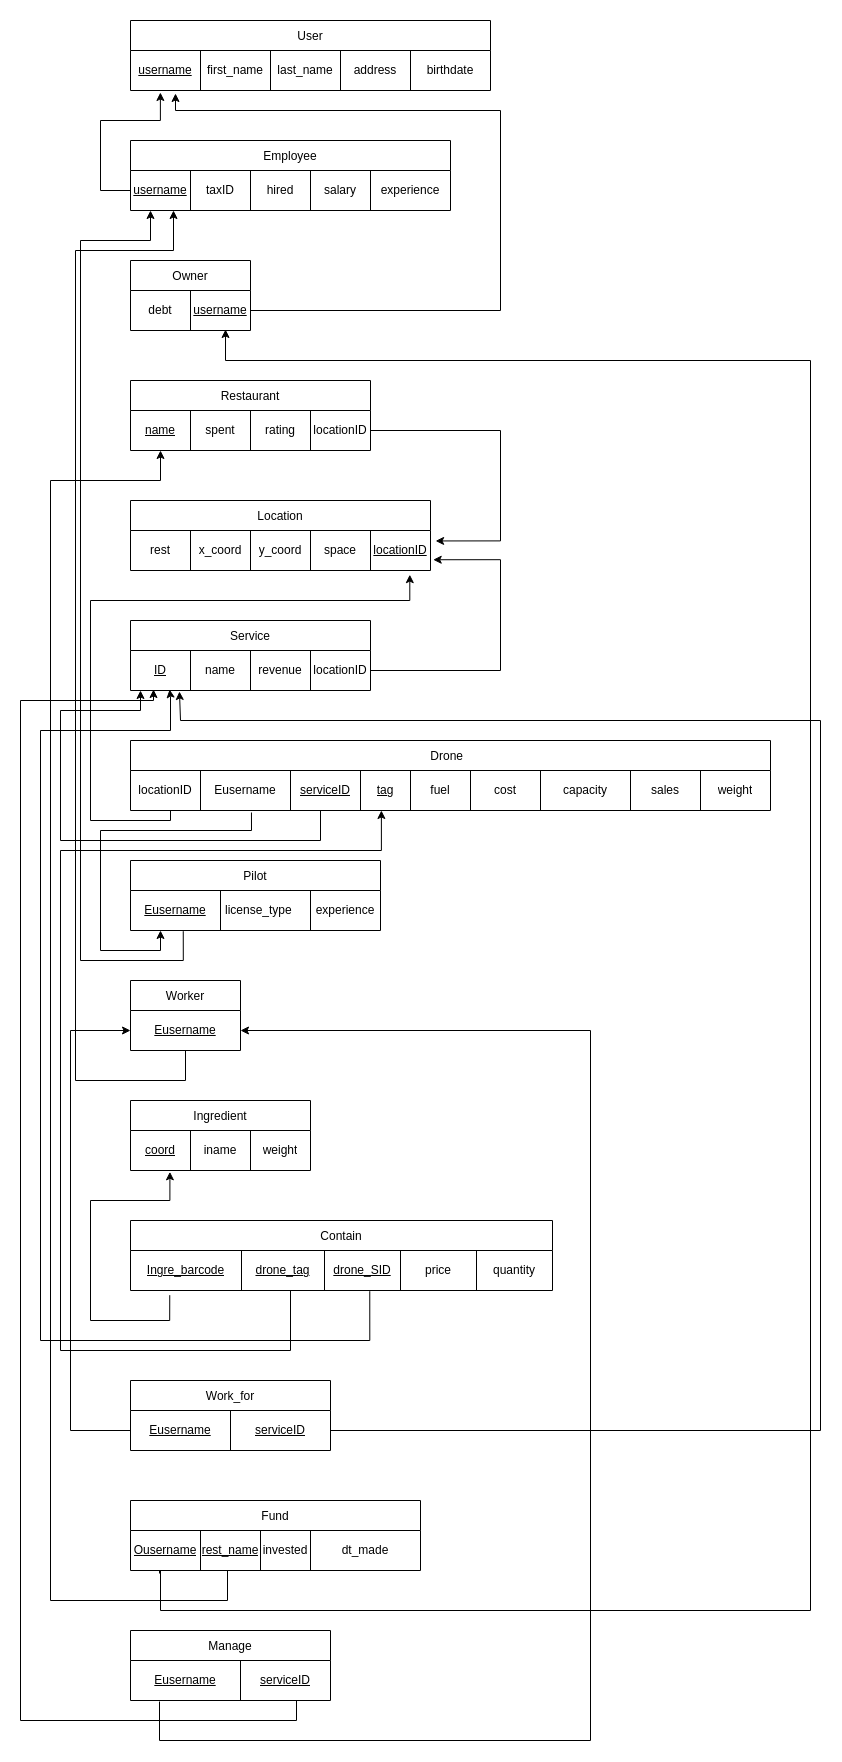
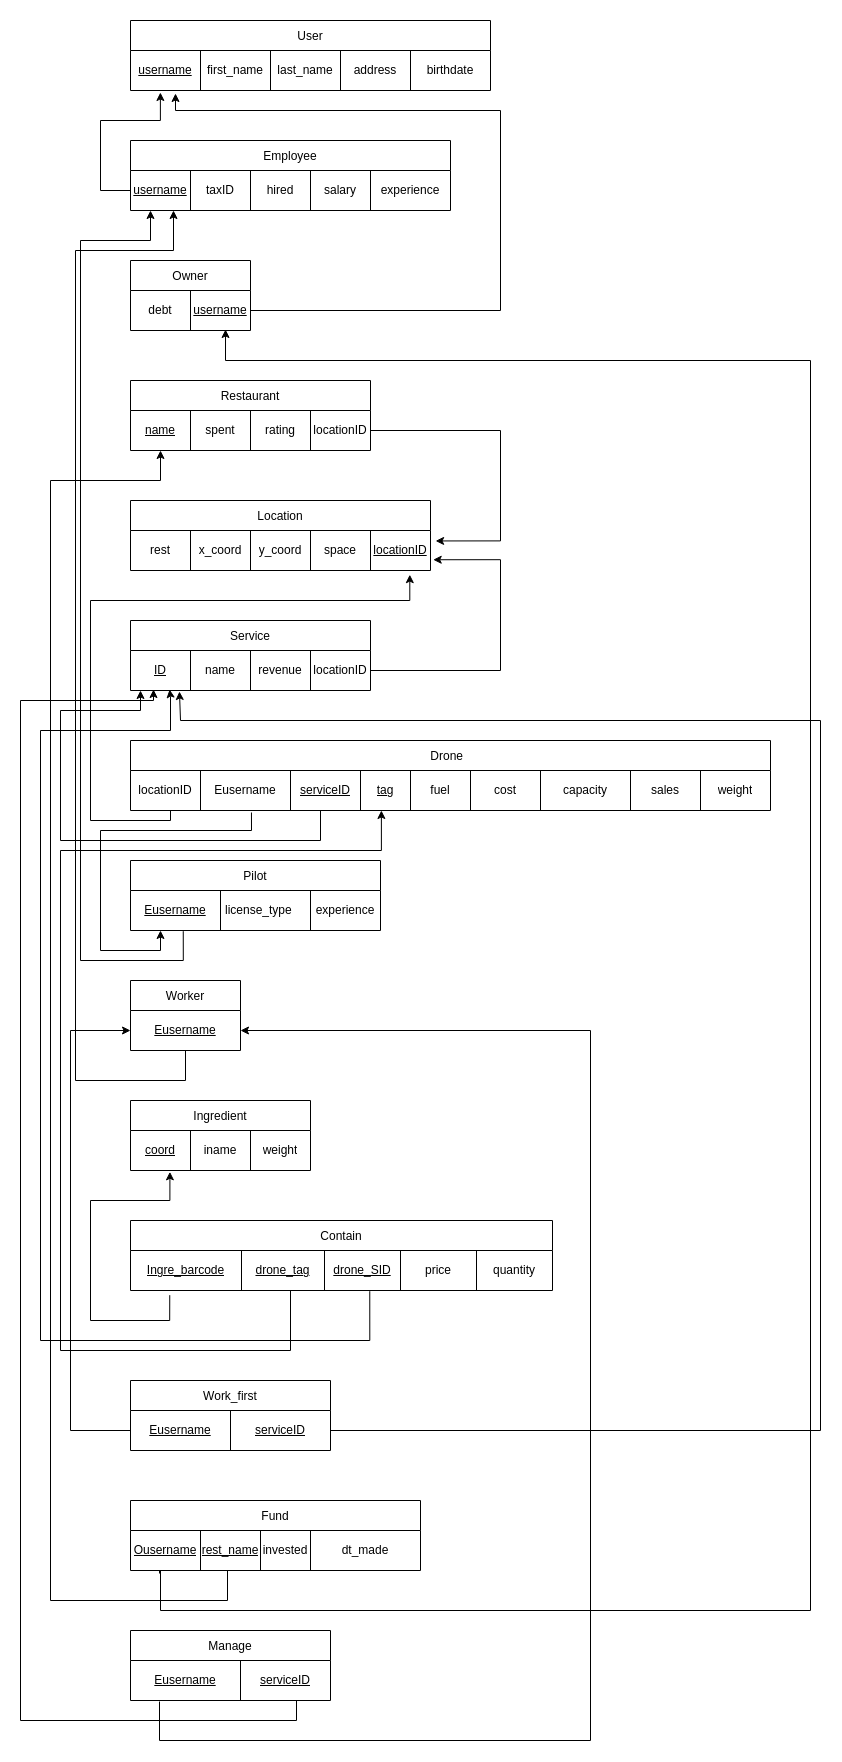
node "Work_for": label "Work_for" -> "Work_first"
